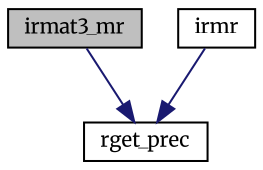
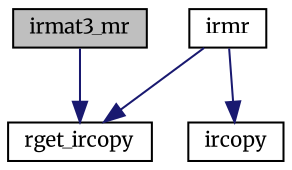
node "rget_prec": label "rget_prec" -> "rget_ircopy"
node "ircopy": added
